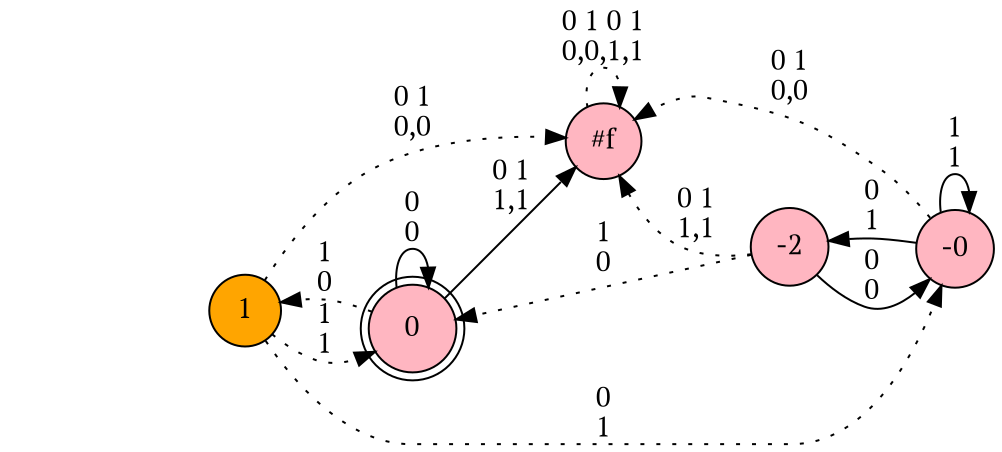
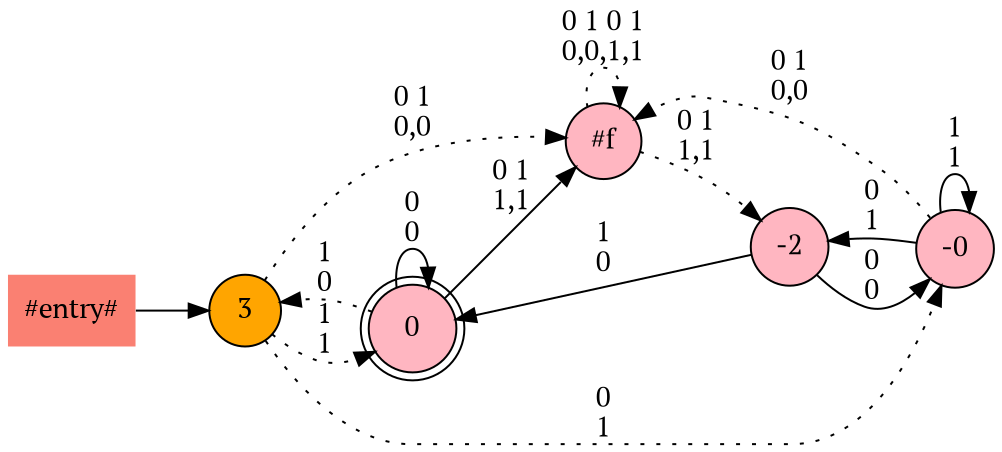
edge "-2" -> "#f": reversed
edge "-2" -> "0": style dotted -> solid
node "#entry#": added
node "1": label "1" -> "3"
